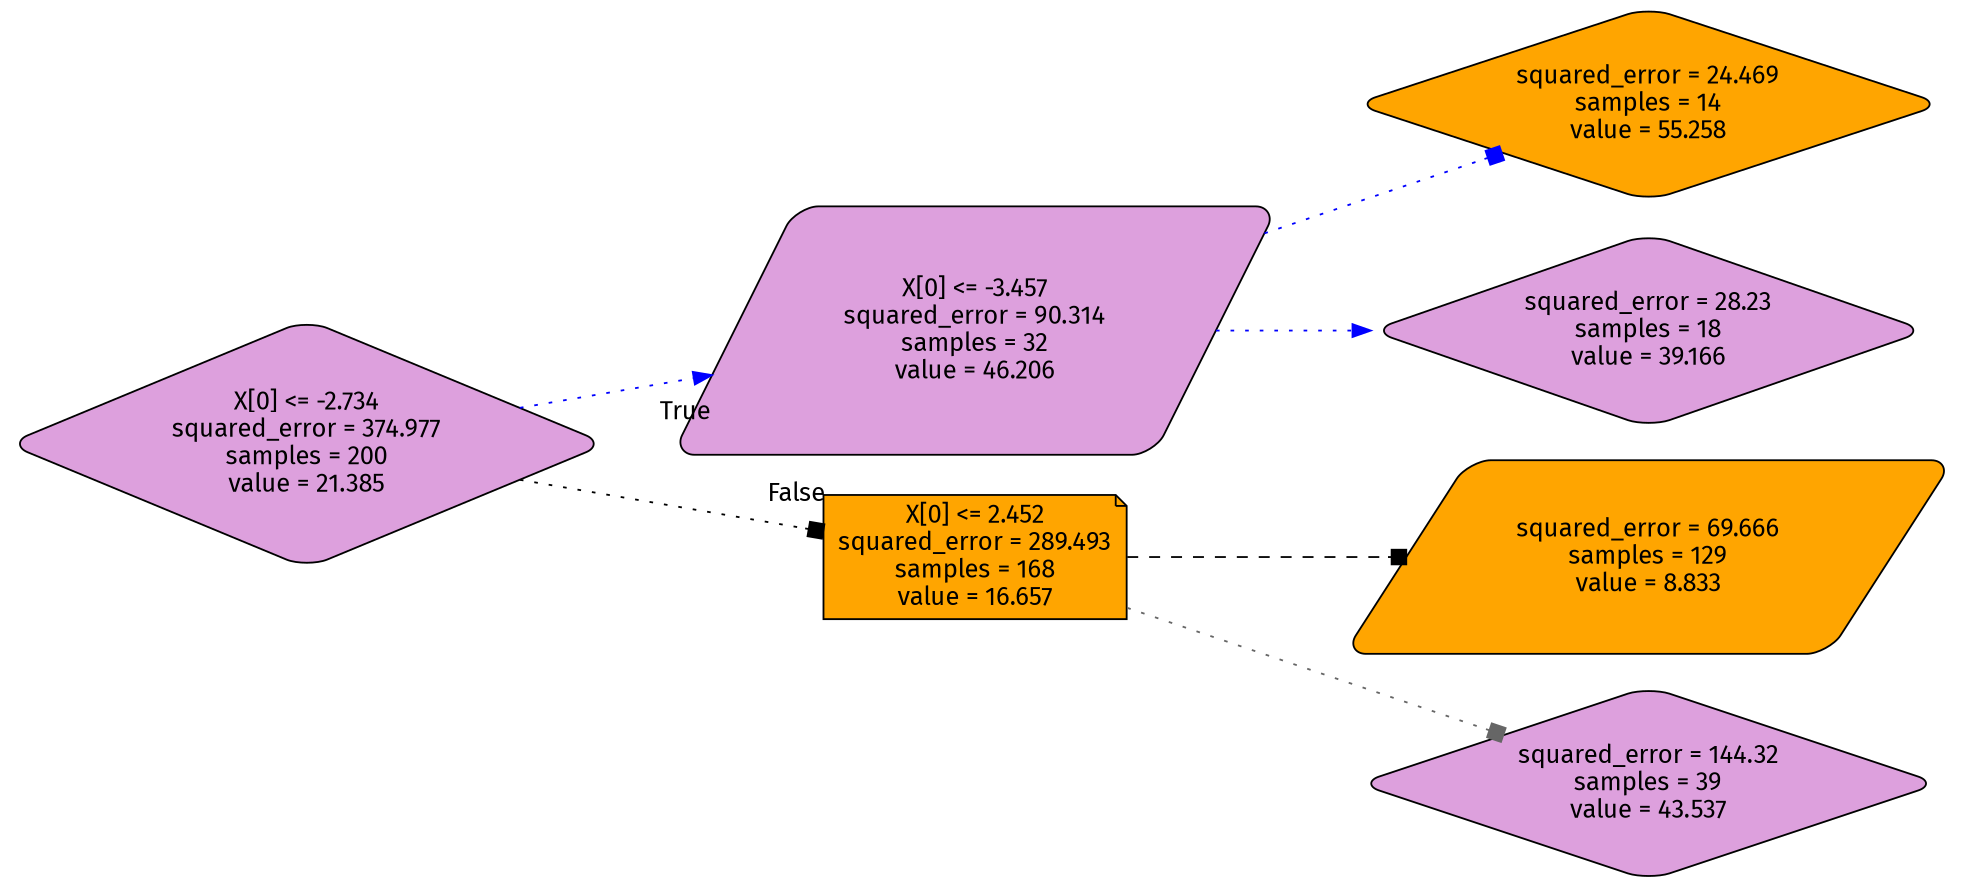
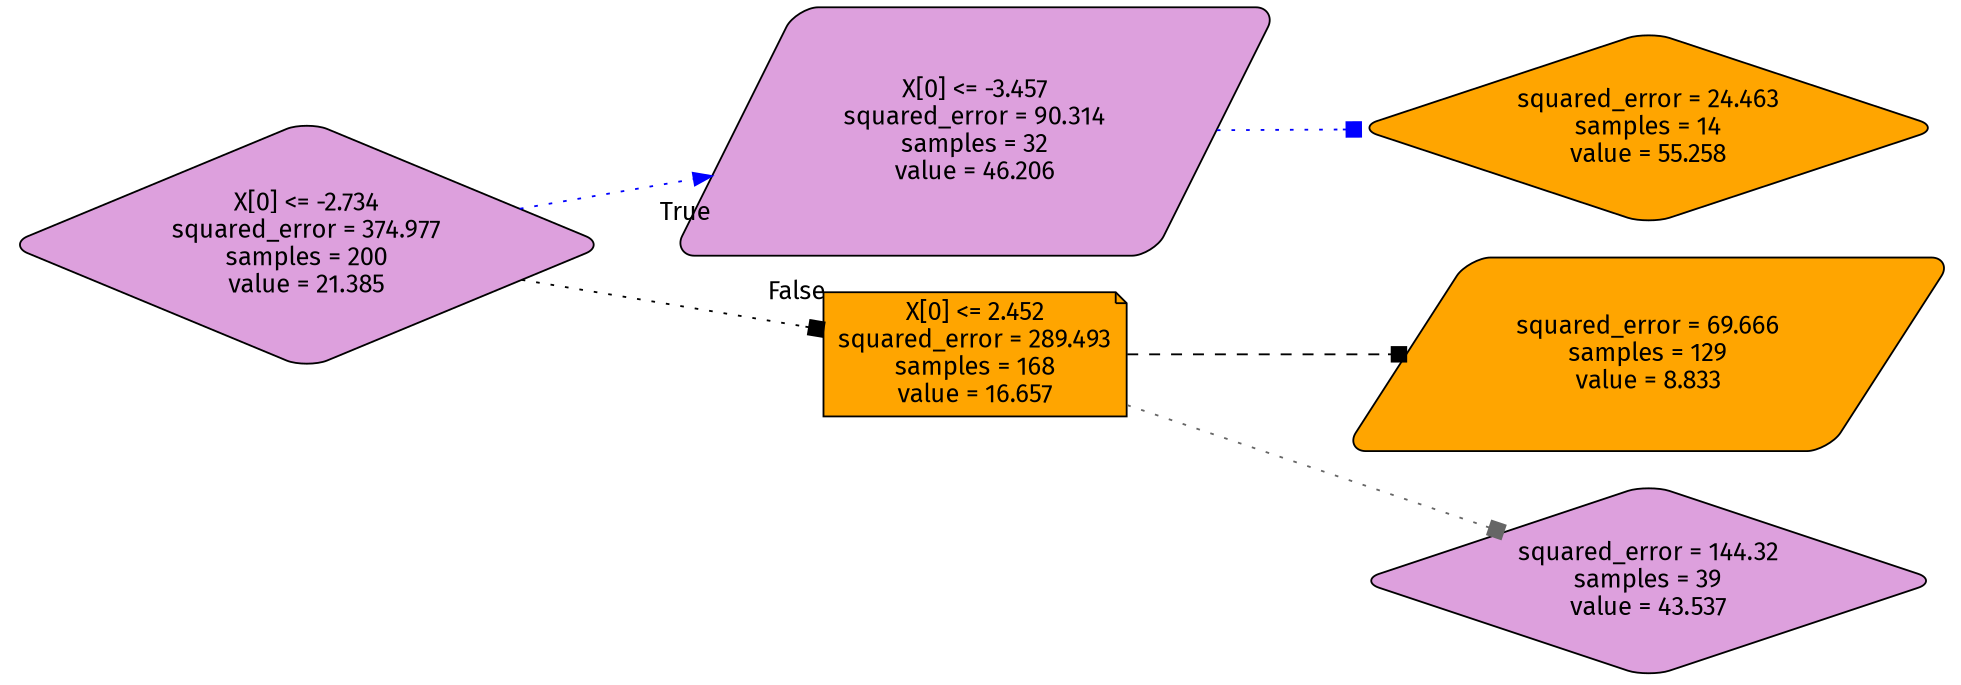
node "squared_error = 24.469 samples = 14 value = 55.258": label "squared_error = 24.469 samples = 14 value = 55.258" -> "squared_error = 24.463 samples = 14 value = 55.258"
node "squared_error = 28.23 samples = 18 value = 39.166": removed
